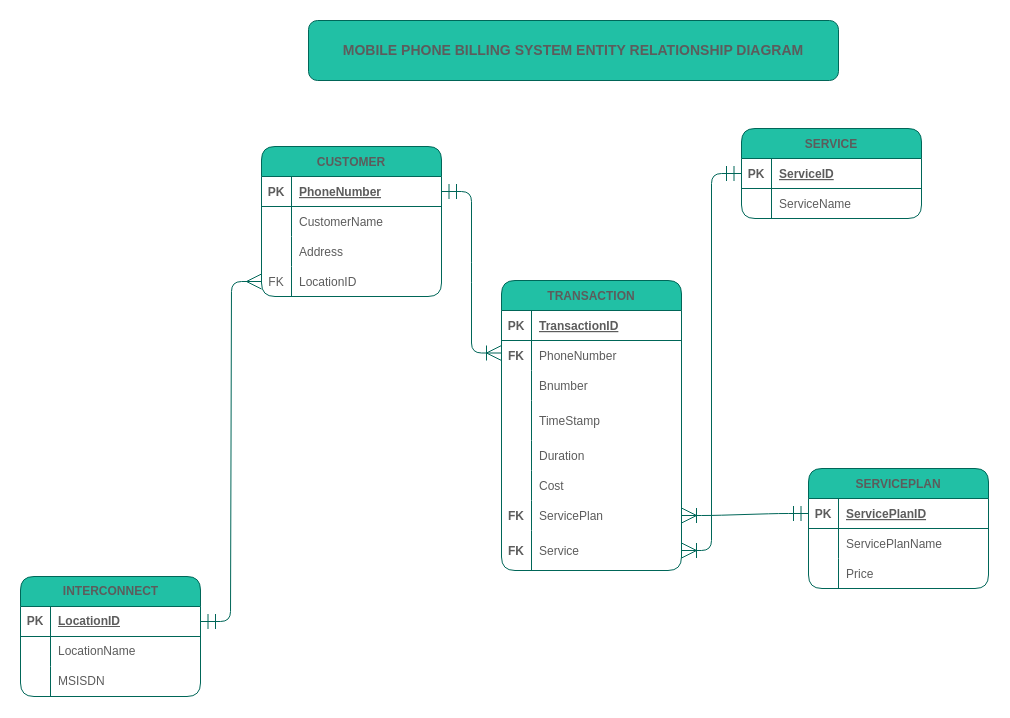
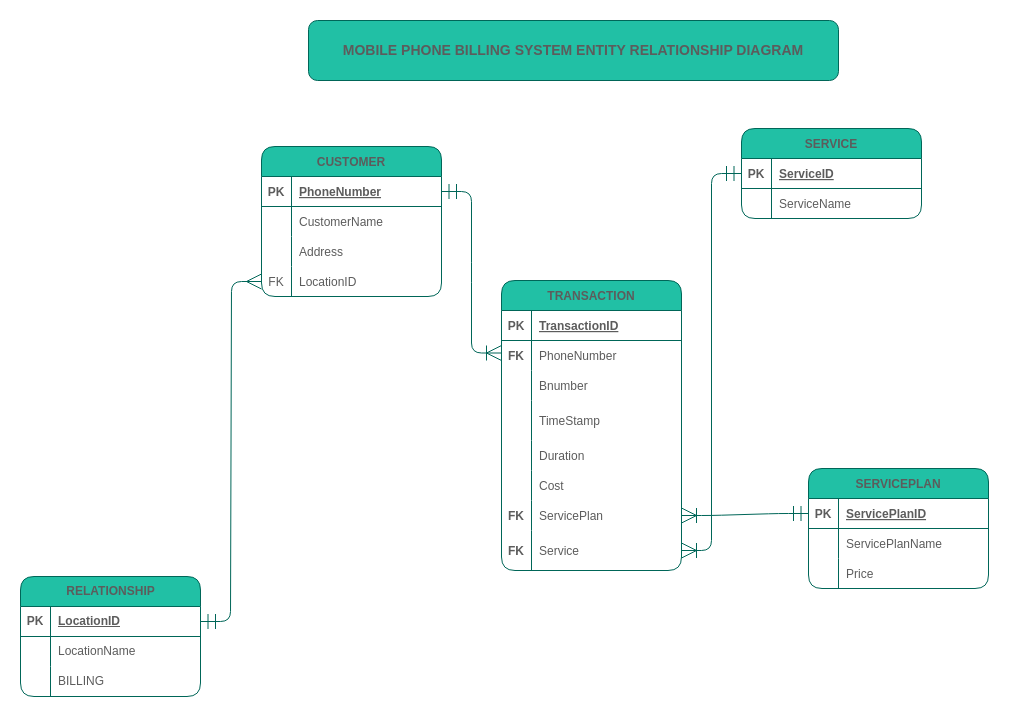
node "INTERCONNECT": label "INTERCONNECT" -> "RELATIONSHIP"
node "MSISDN": label "MSISDN" -> "BILLING"
